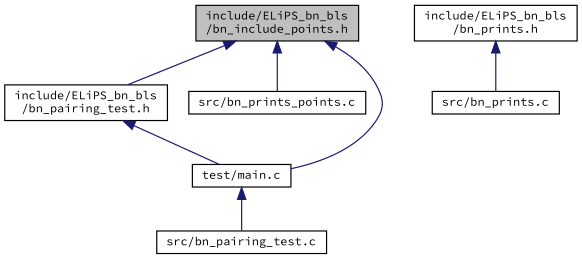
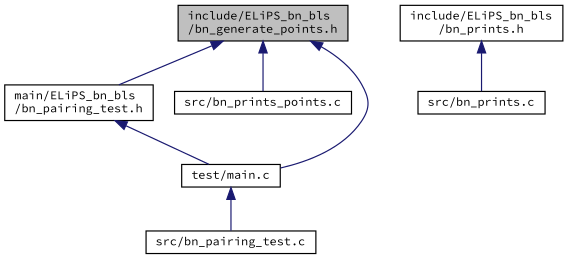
node "include/ELiPS_bn_bls /bn_include_points.h": label "include/ELiPS_bn_bls /bn_include_points.h" -> "include/ELiPS_bn_bls /bn_generate_points.h"
node "include/ELiPS_bn_bls /bn_pairing_test.h": label "include/ELiPS_bn_bls /bn_pairing_test.h" -> "main/ELiPS_bn_bls /bn_pairing_test.h"
